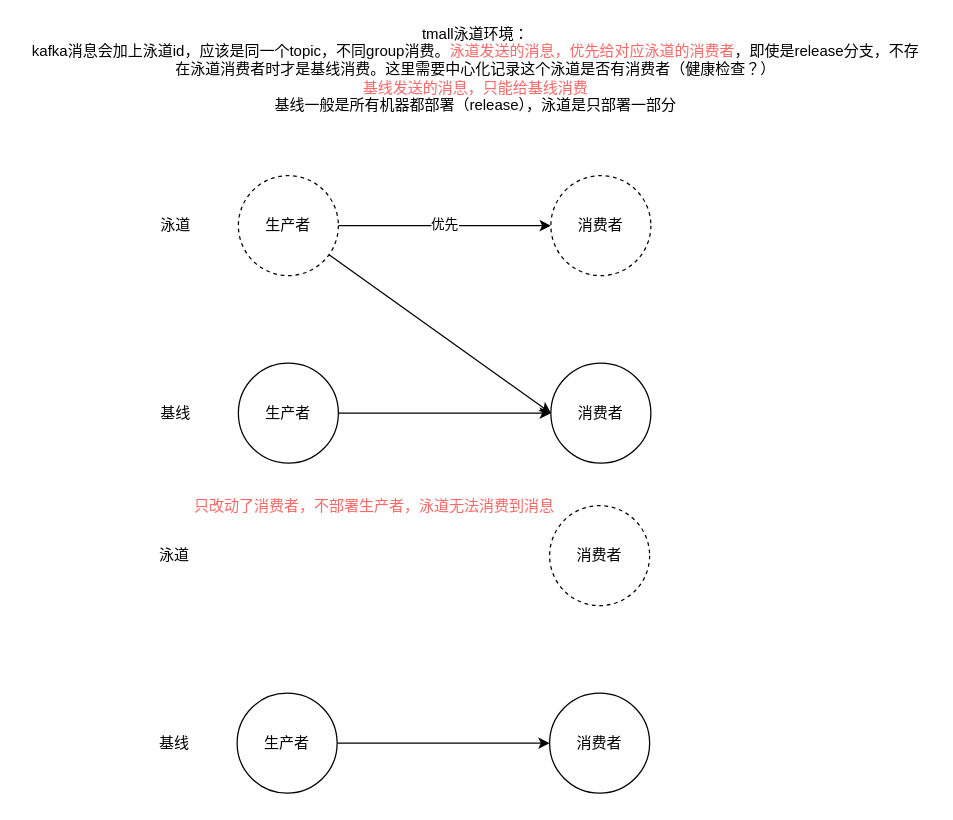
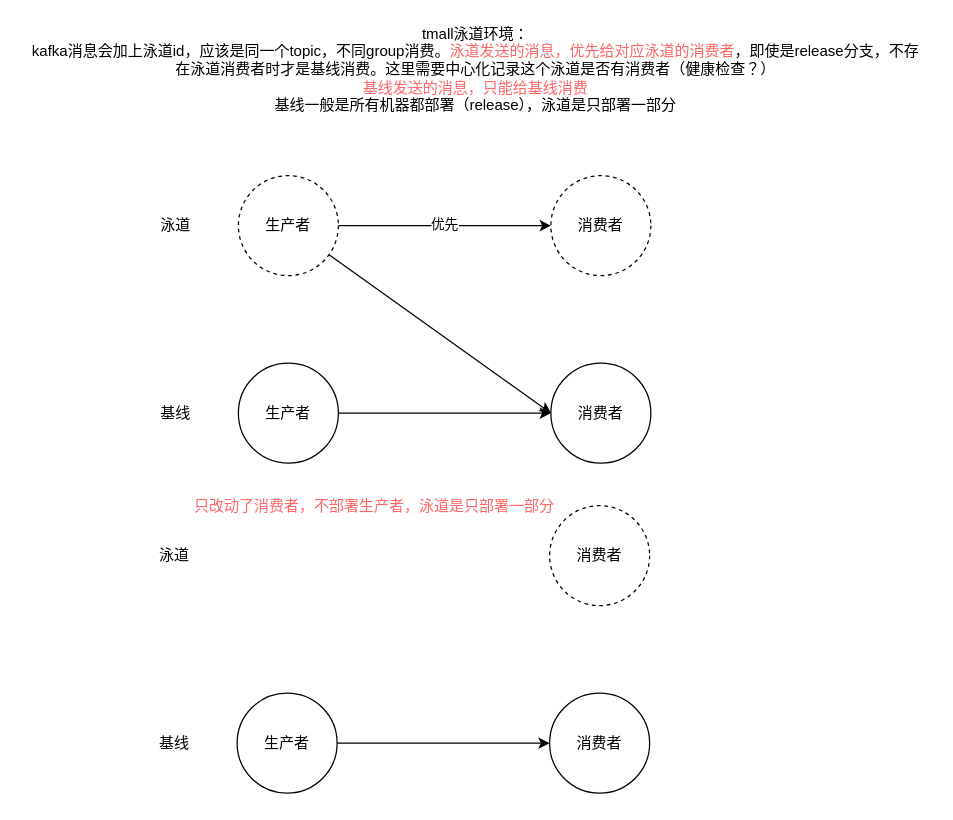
node "只改动了消费者，不部署生产者，泳道无法消费到消息": label "只改动了消费者，不部署生产者，泳道无法消费到消息" -> "只改动了消费者，不部署生产者，泳道是只部署一部分"
